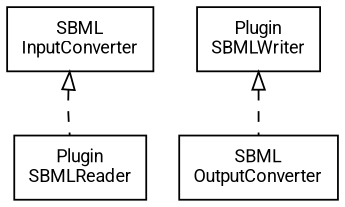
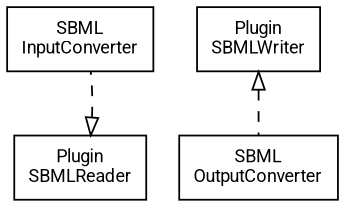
edge "Plugin SBMLReader" -> "SBML InputConverter": reversed
